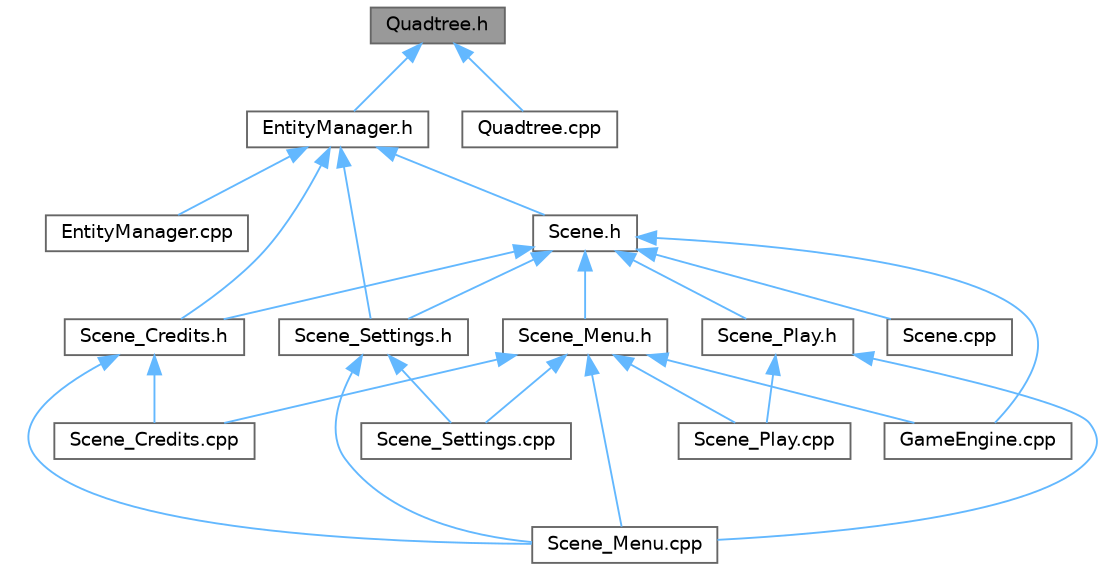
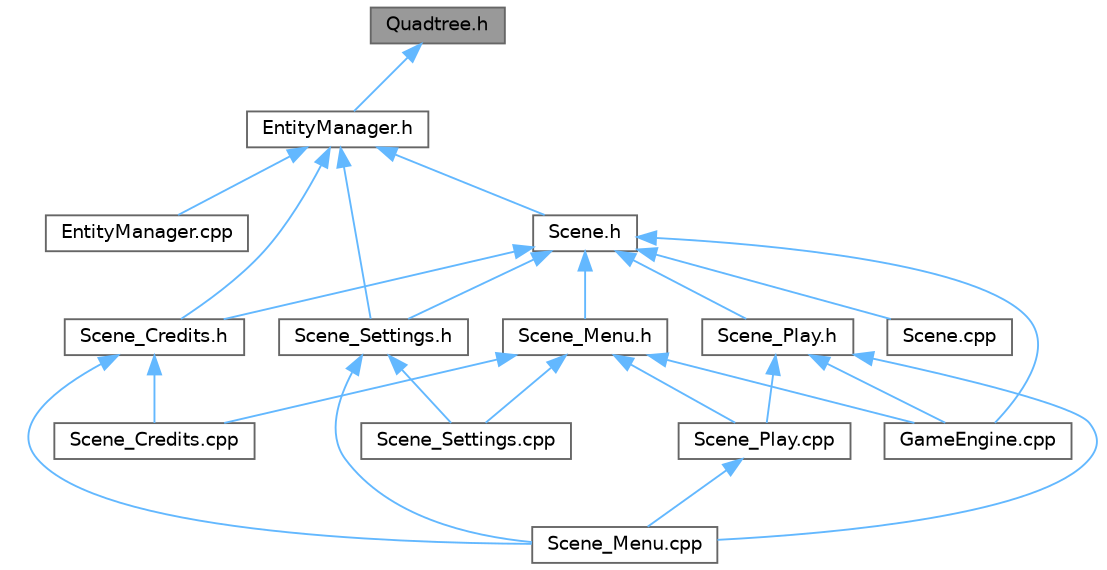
node "Quadtree.cpp": removed
edge "GameEngine.cpp" -> "Scene_Play.h": added
edge "Scene_Menu.cpp" -> "Scene_Menu.h": now "Scene_Menu.cpp" -> "Scene_Play.cpp"
